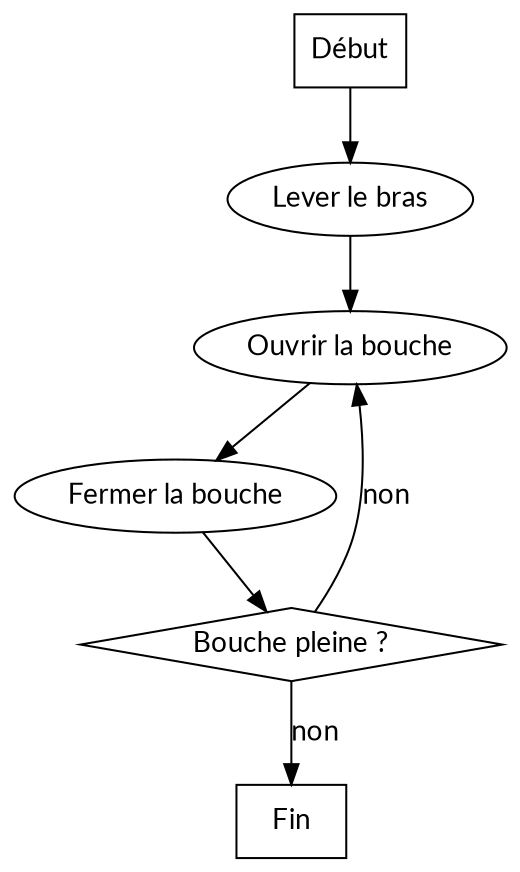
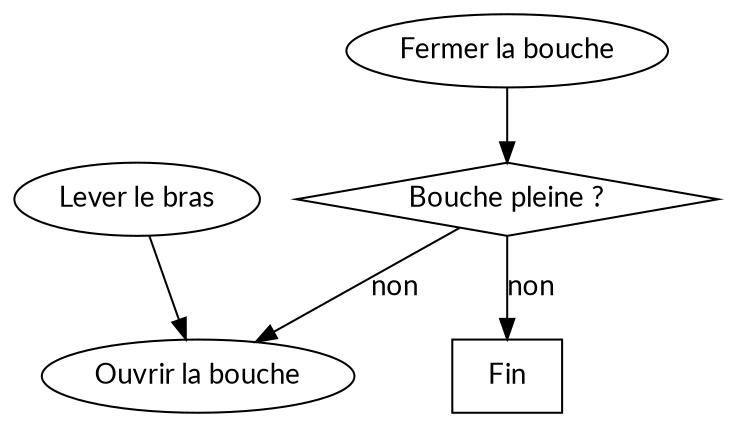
node "Début": removed
edge "Ouvrir la bouche" -> "Fermer la bouche": removed
